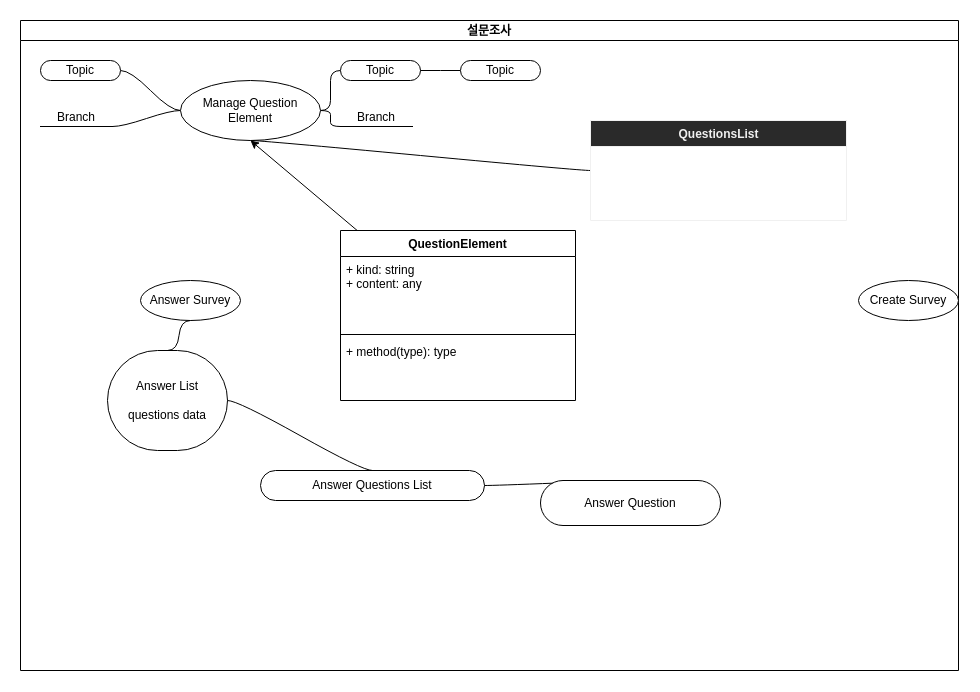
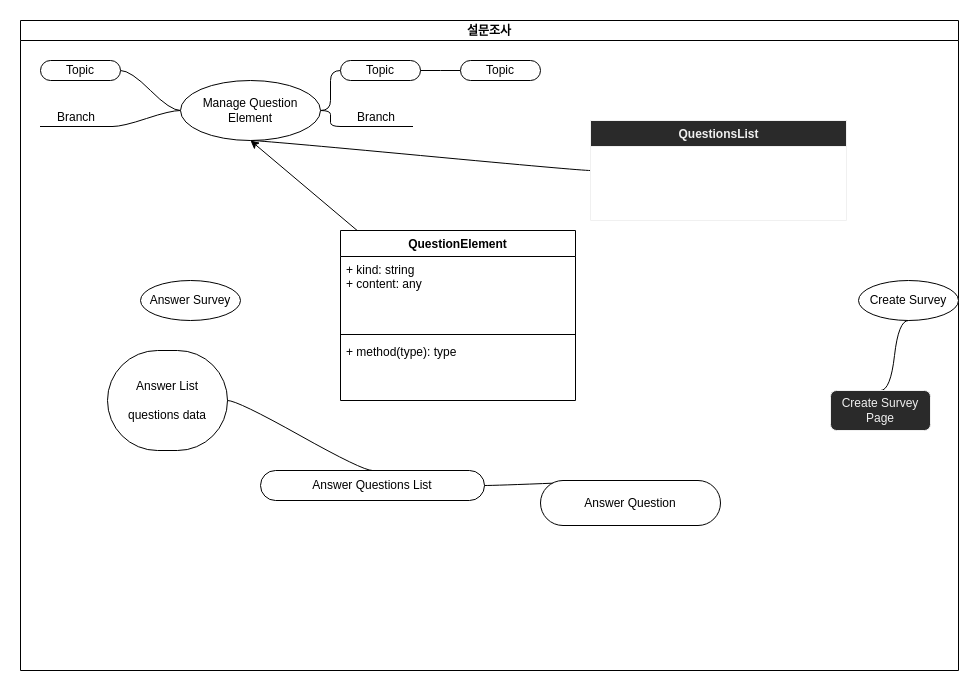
edge "Answer Survey" -- "Answer List questions data": removed
edge "Create Survey" -- "Create Survey Page": added
node "Create Survey Page": added
